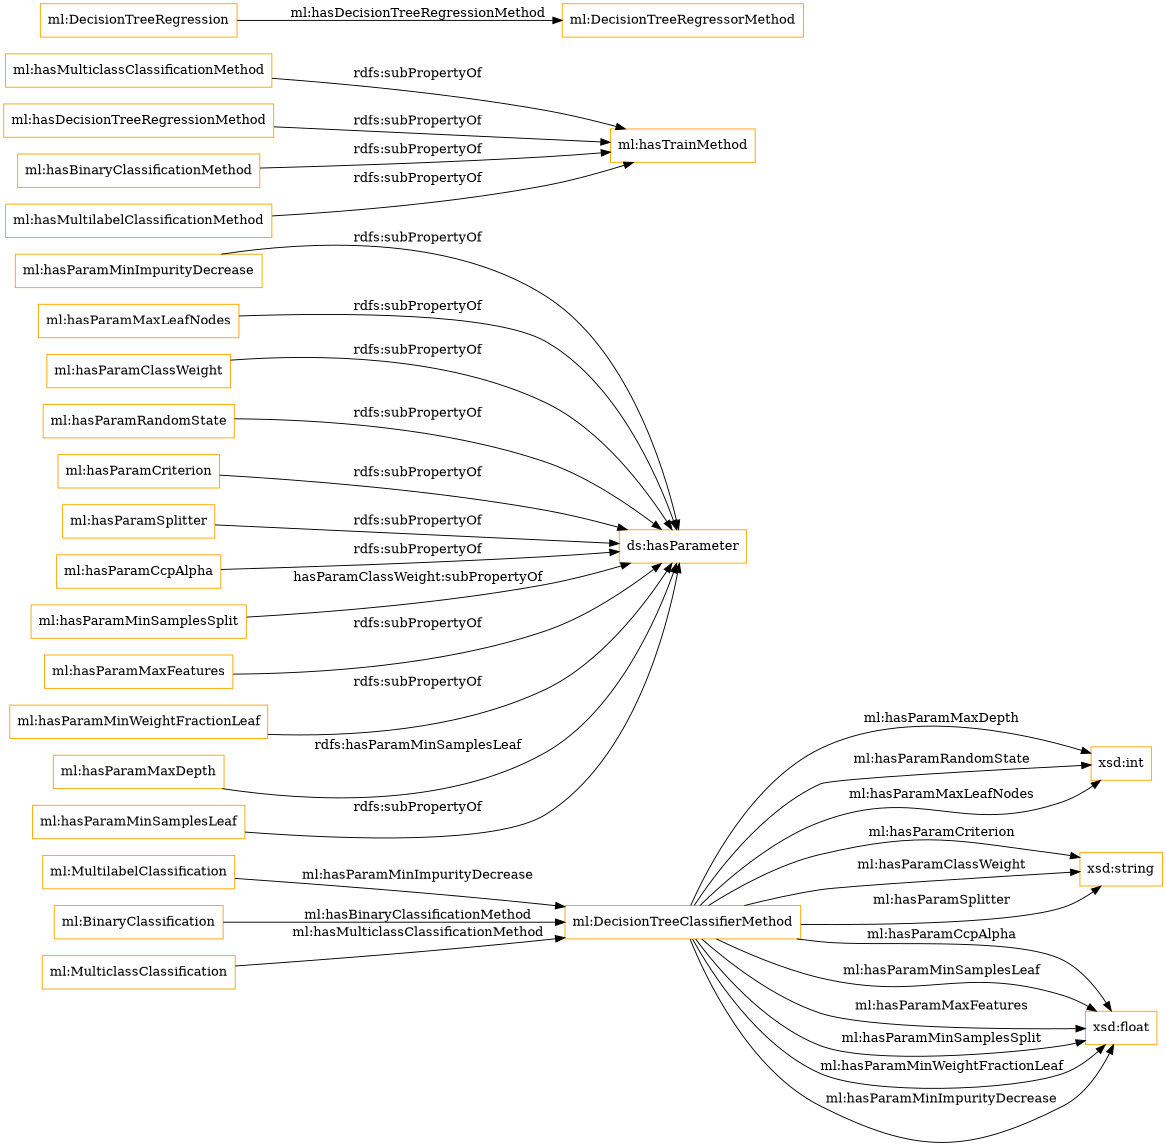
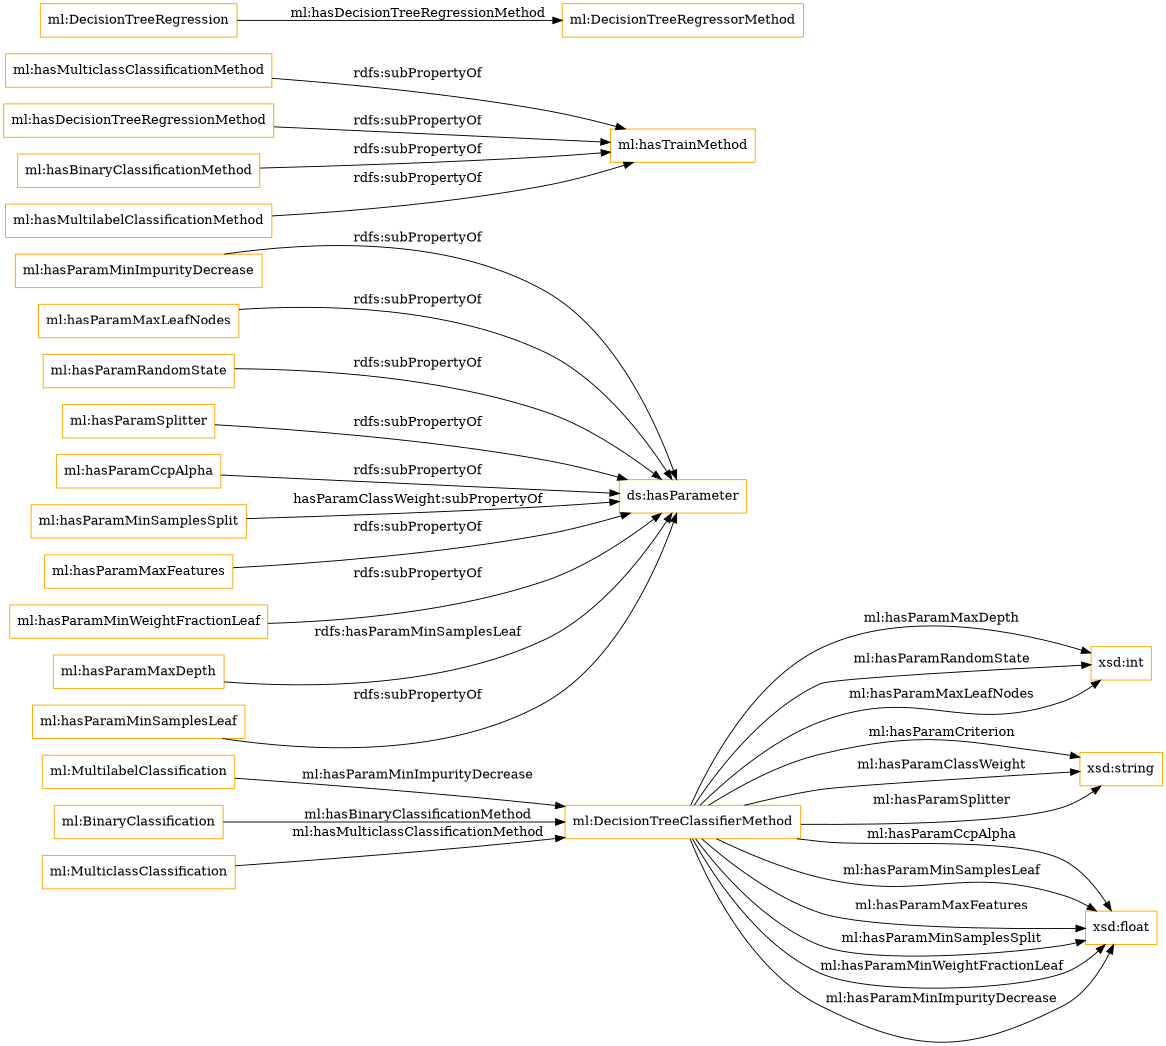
node "ml:hasParamClassWeight": removed
node "ml:hasParamCriterion": removed
